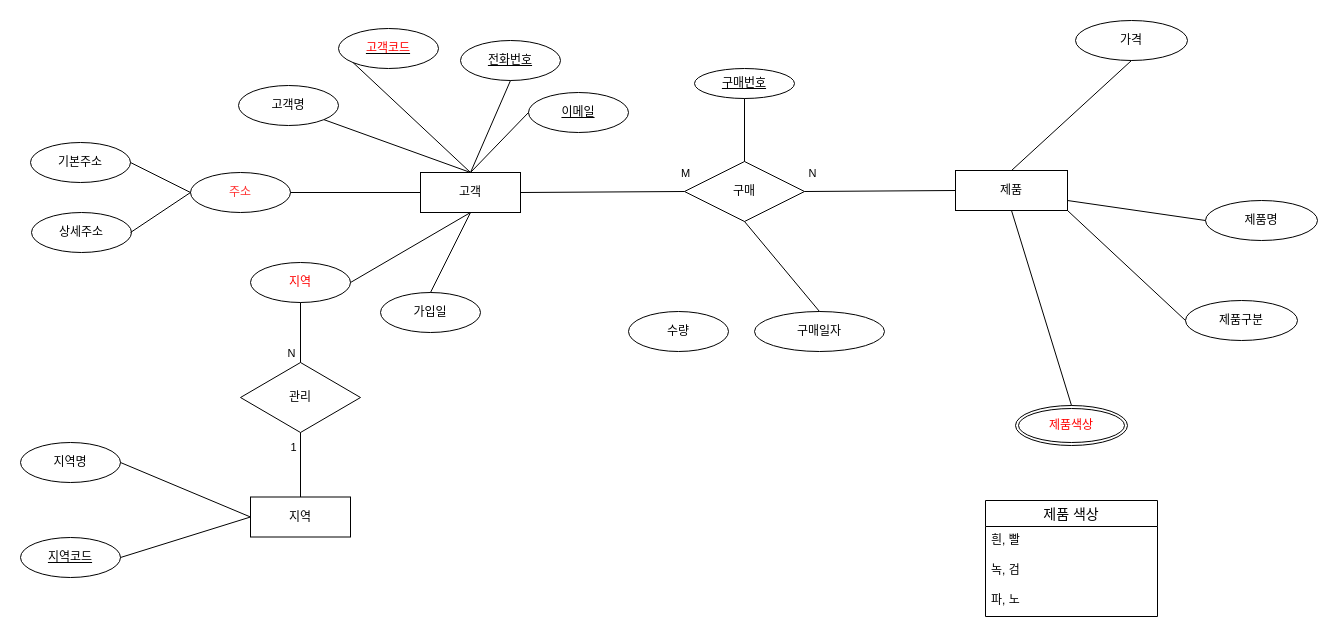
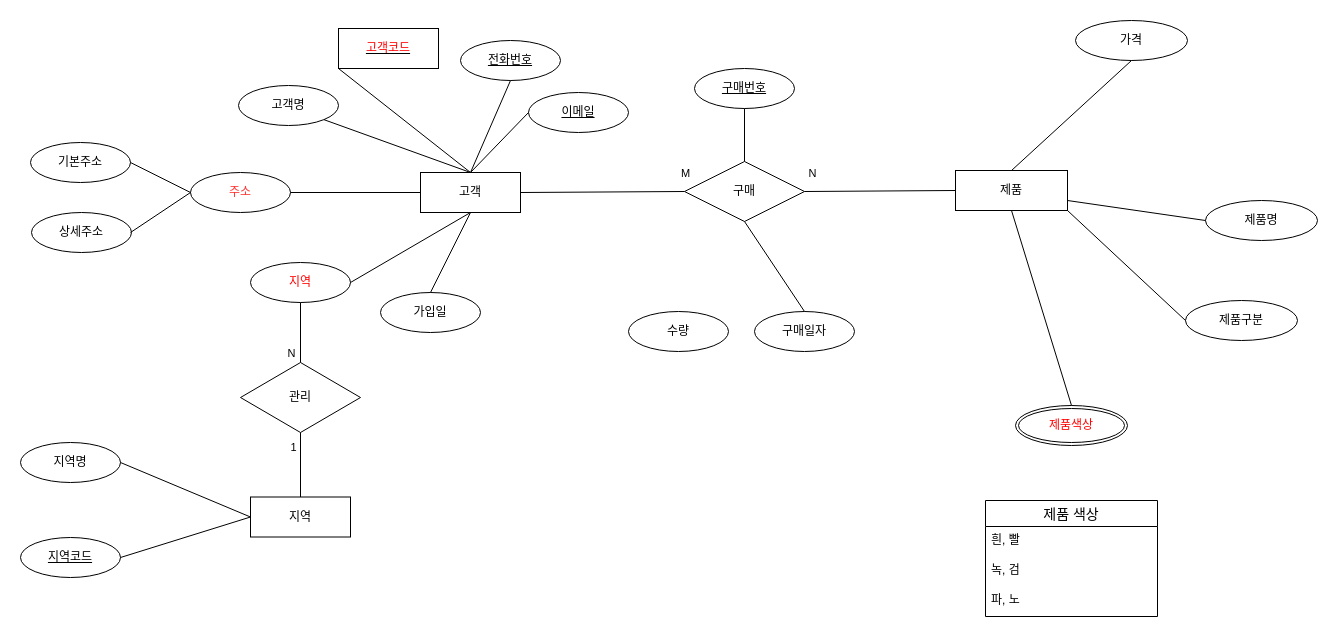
node "고객코드": shape ellipse -> rectangle
node "구매번호": size 100x30 -> 100x40
node "구매일자": size 130x40 -> 100x40
